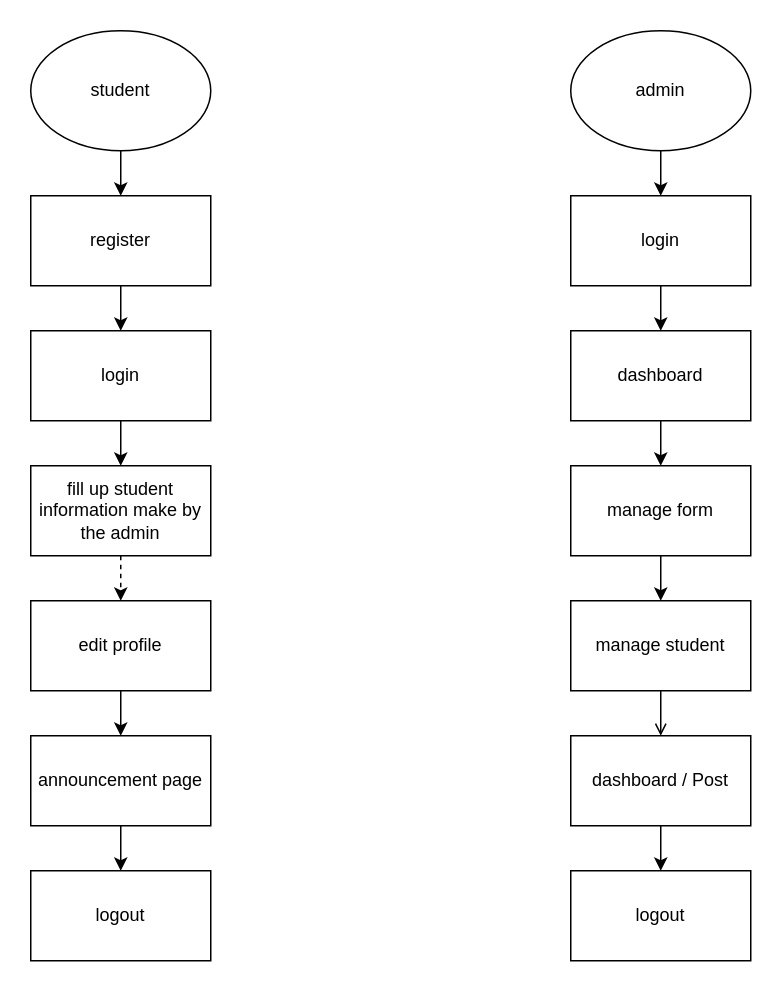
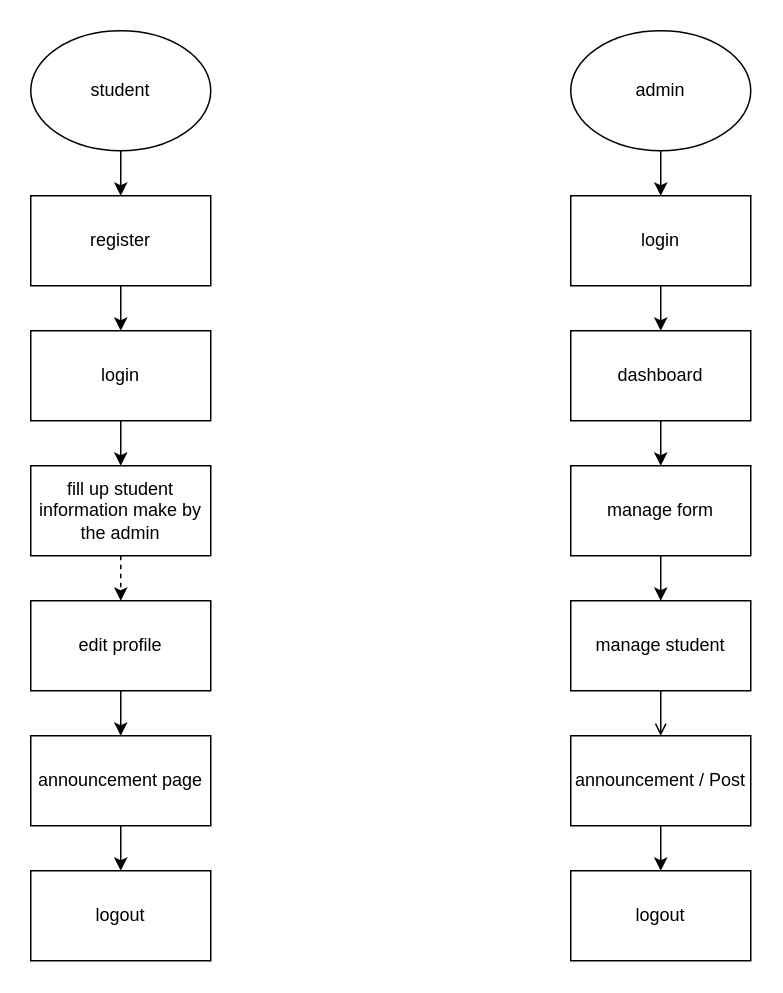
node "dashboard / Post": label "dashboard / Post" -> "announcement / Post"
